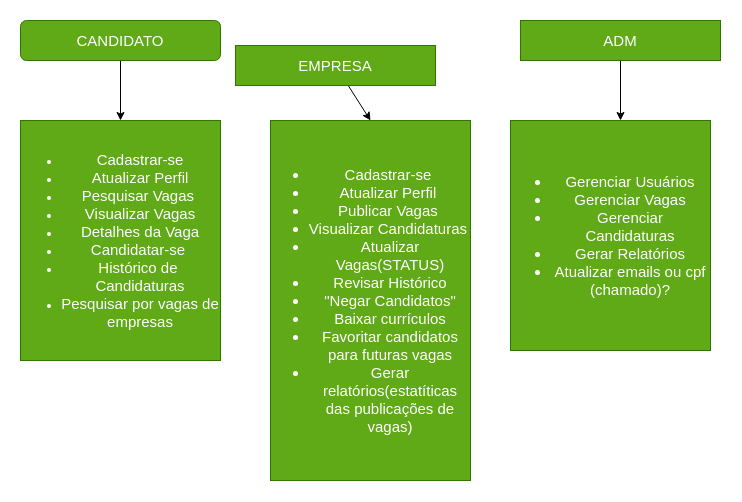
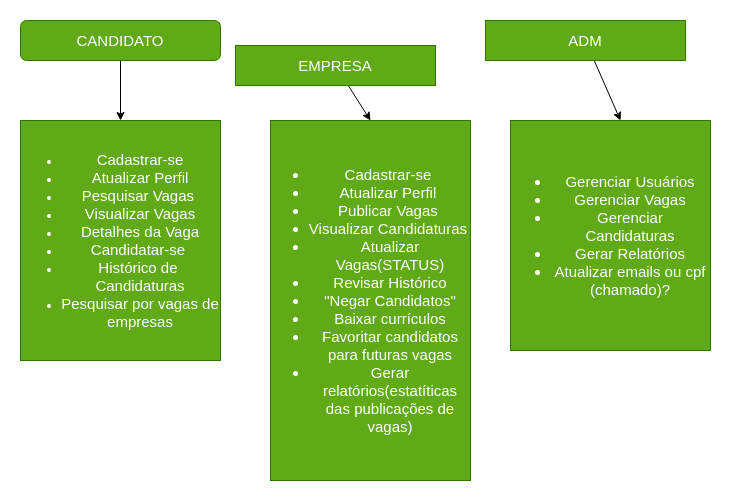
node "ADM": moved (621, 41) -> (586, 41)
